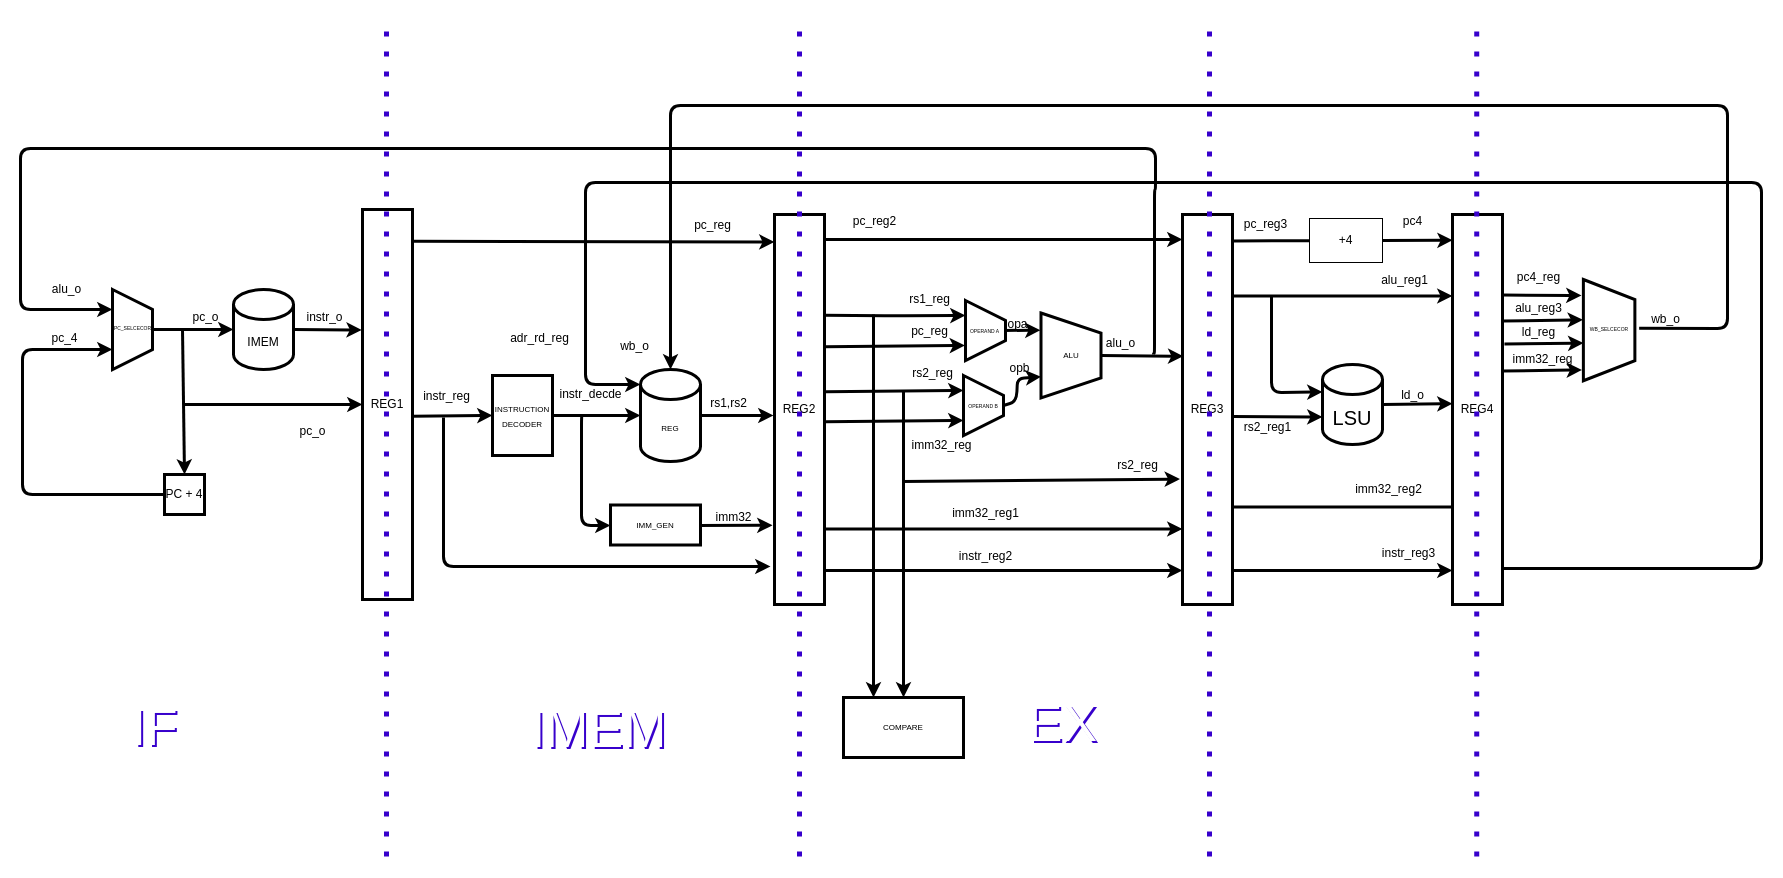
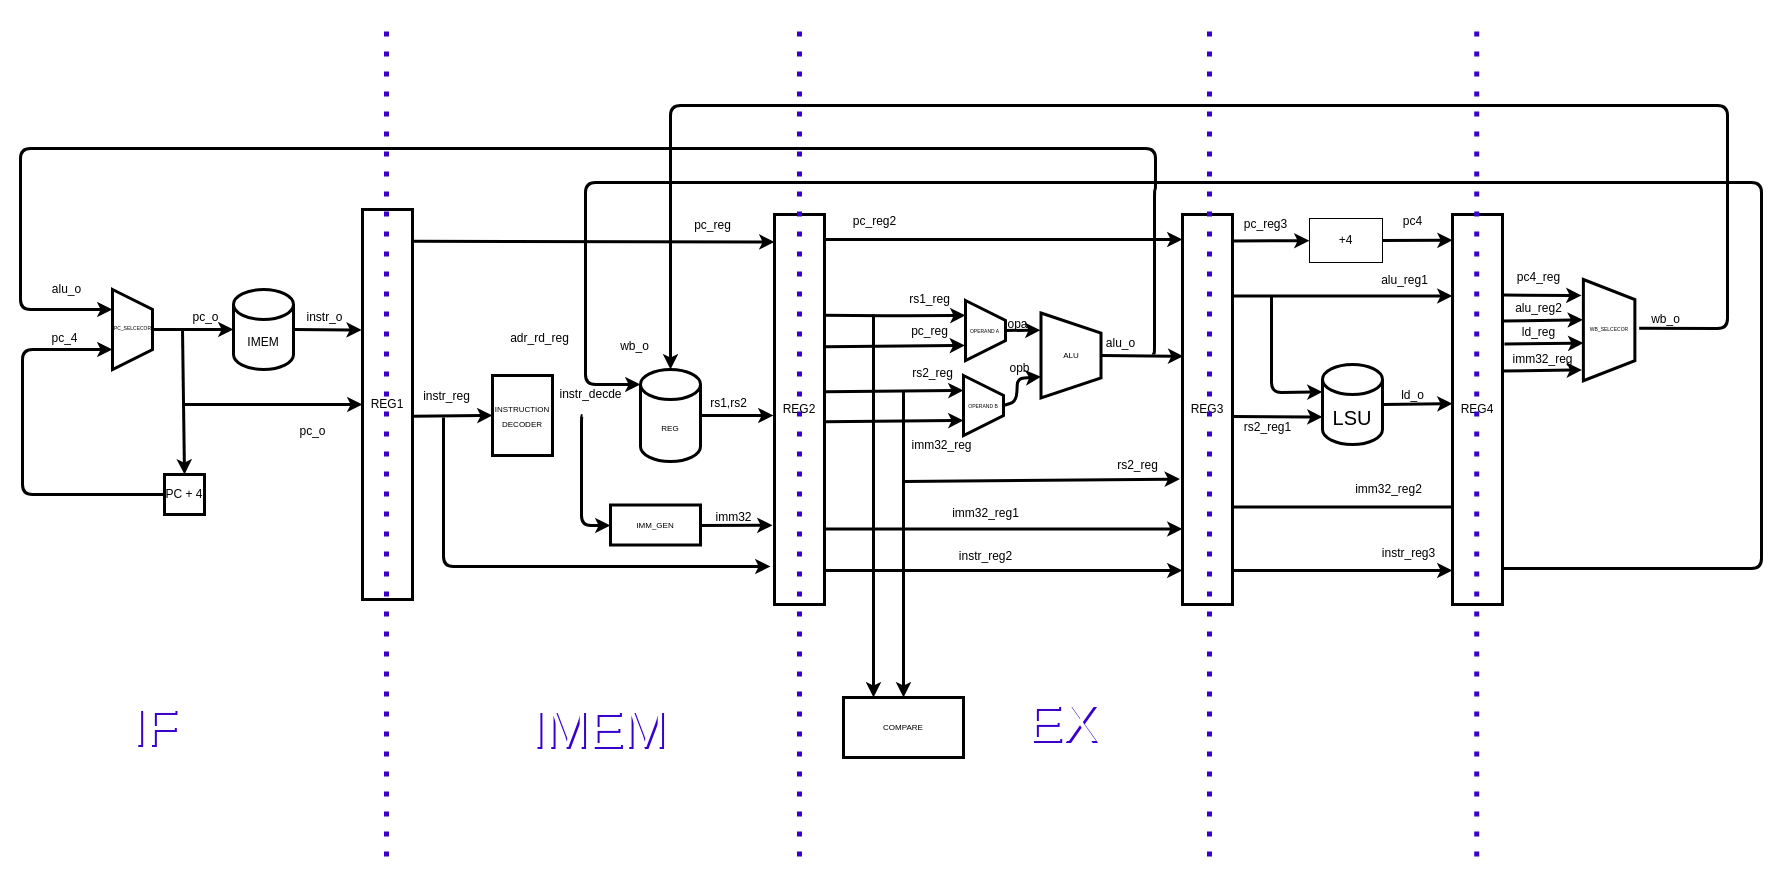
edge "+4" -- "REG3": arrowhead none -> classic
node "alu_reg3": label "alu_reg3" -> "alu_reg2"
edge "INSTRUCTION DECODER" -> "REG": removed
